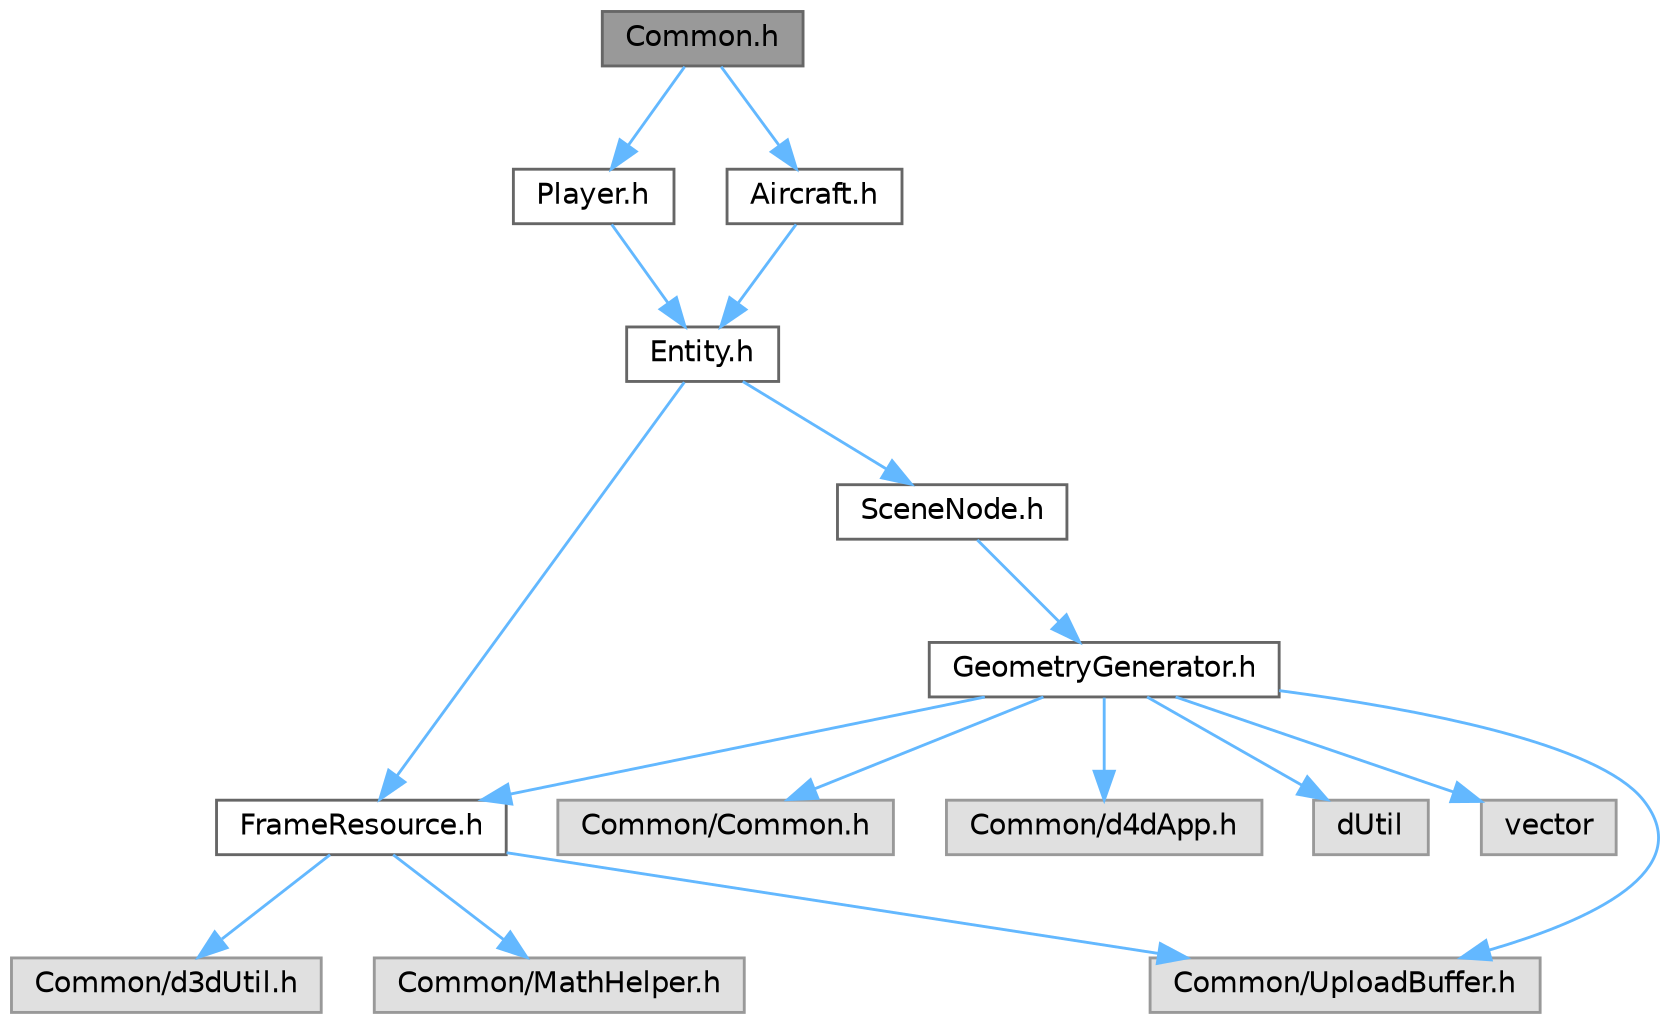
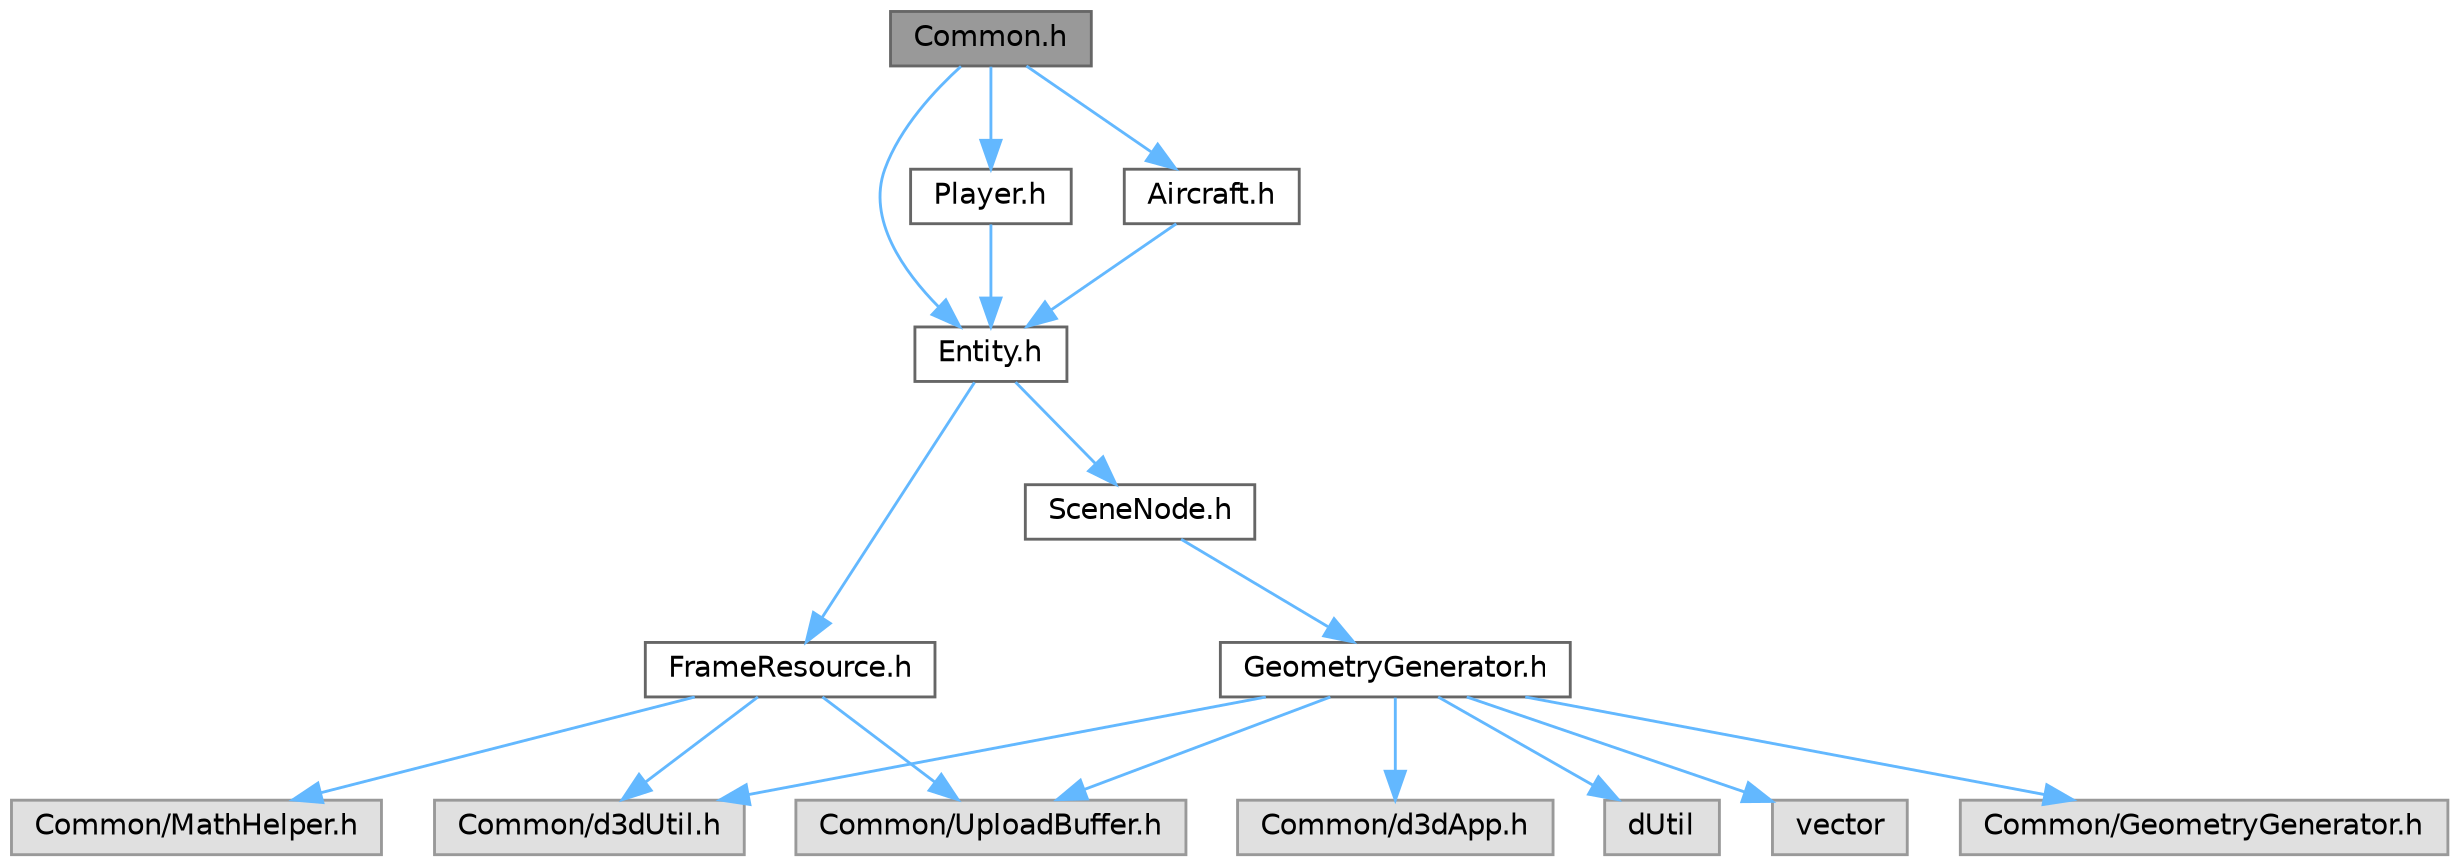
edge "Common.h" -> "Entity.h": added
edge "GeometryGenerator.h" -> "FrameResource.h": now "GeometryGenerator.h" -> "Common/d3dUtil.h"
node "Common/Common.h": label "Common/Common.h" -> "Common/GeometryGenerator.h"
node "Common/d4dApp.h": label "Common/d4dApp.h" -> "Common/d3dApp.h"
